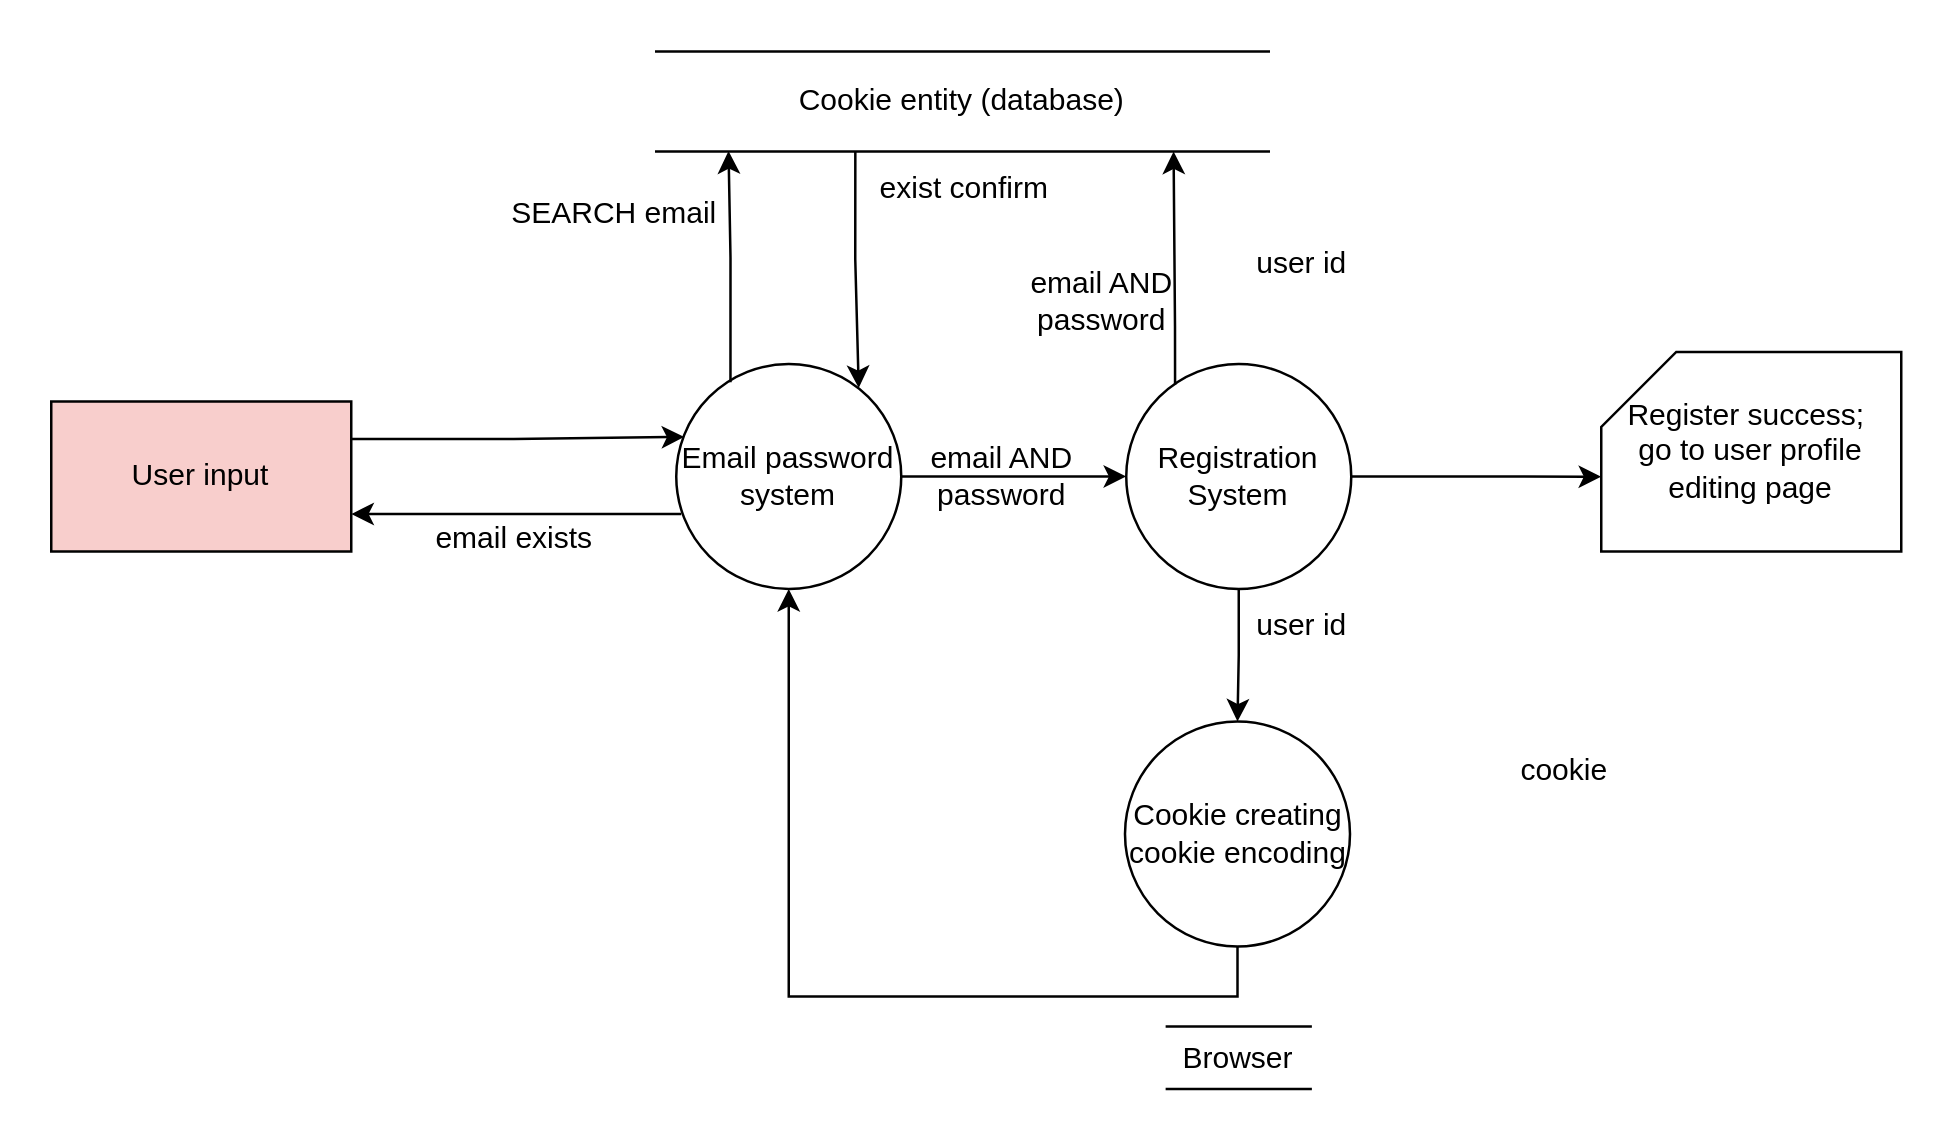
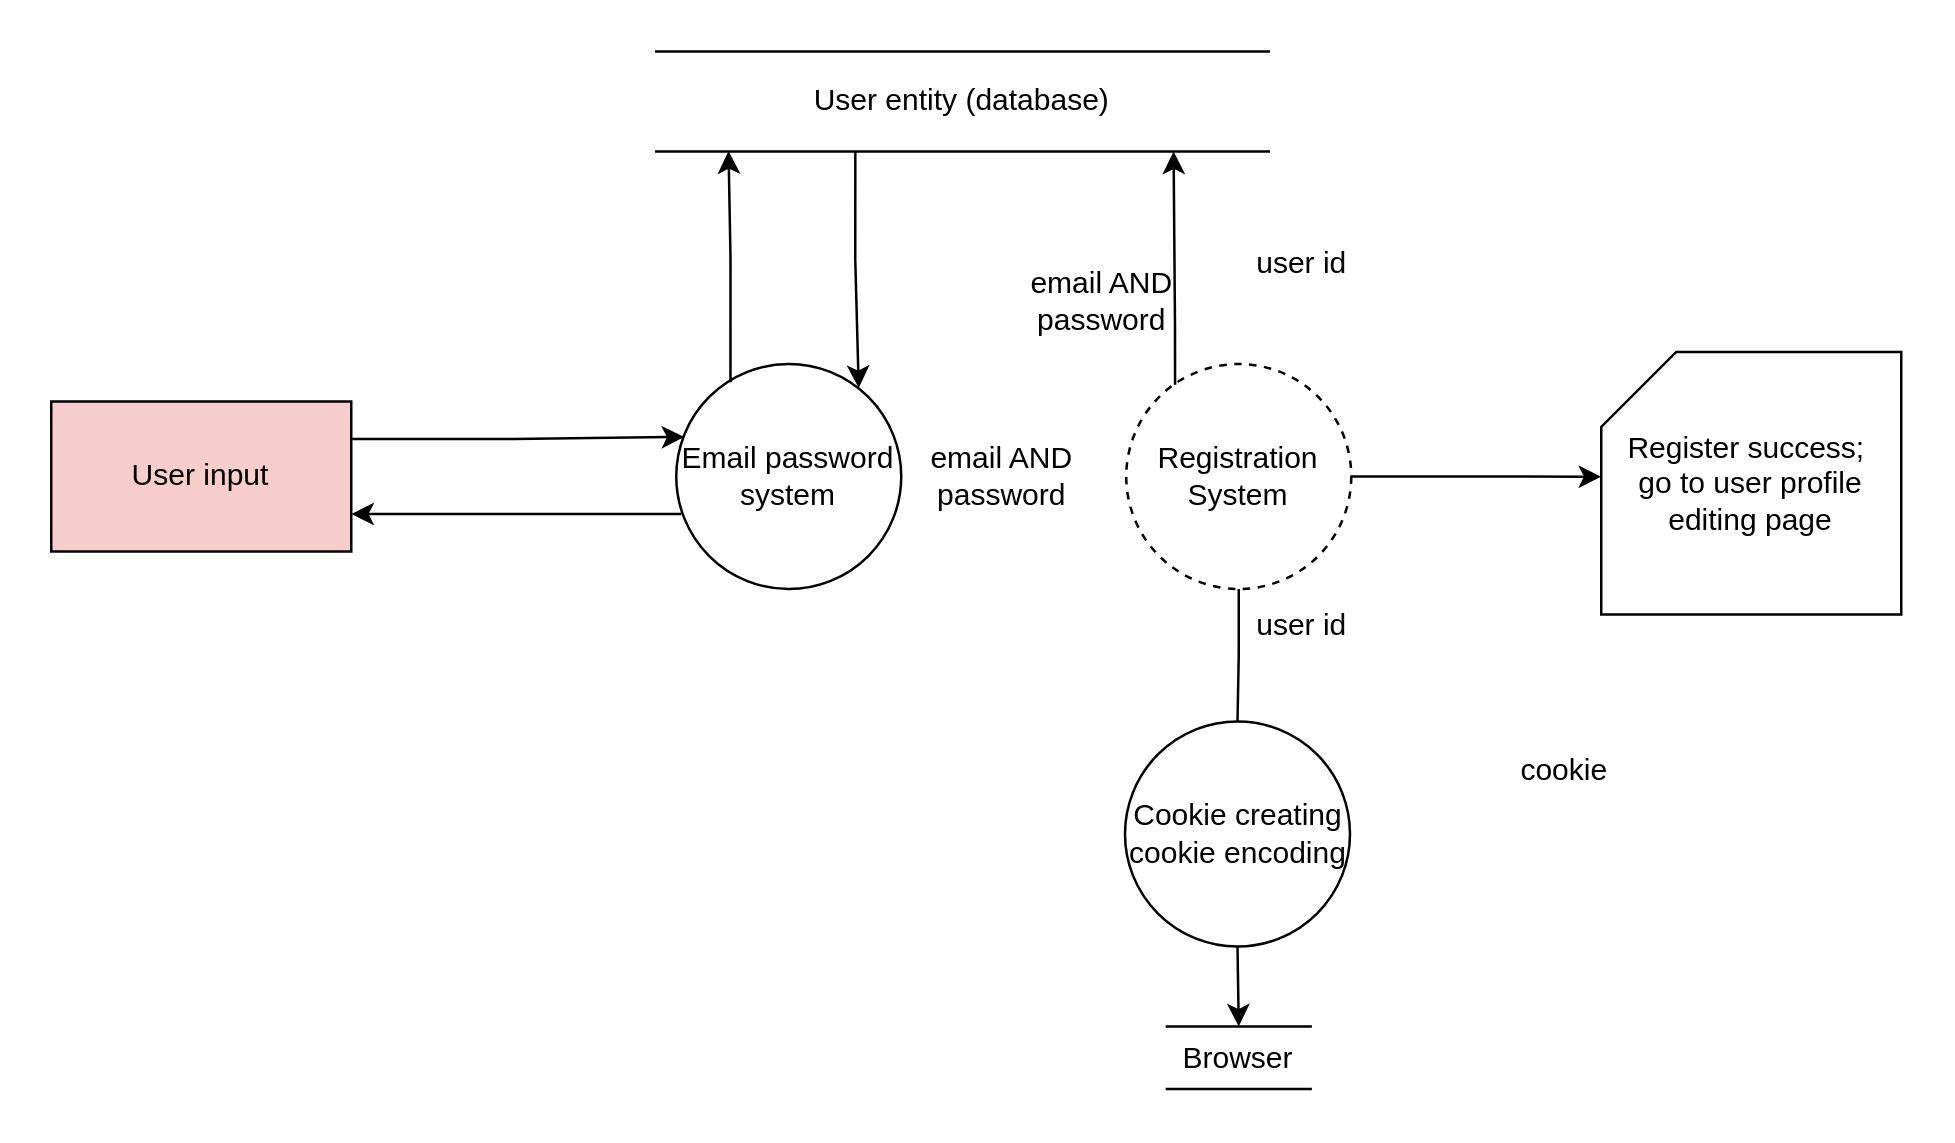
node "Cookie entity (database)": label "Cookie entity (database)" -> "User entity (database)"
node "exist confirm": removed
node "SEARCH email": removed
node "Register success; go to user profile editing page": size 300x200 -> 300x263
edge "Email password system" -> "Registration System": removed
node "Registration System": style solid -> dashed
node "email exists": removed
edge "Registration System" -> "Cookie creating cookie encoding": arrowhead classic -> none
edge "Cookie creating cookie encoding" -> "Email password system": now "Cookie creating cookie encoding" -> "Browser"
